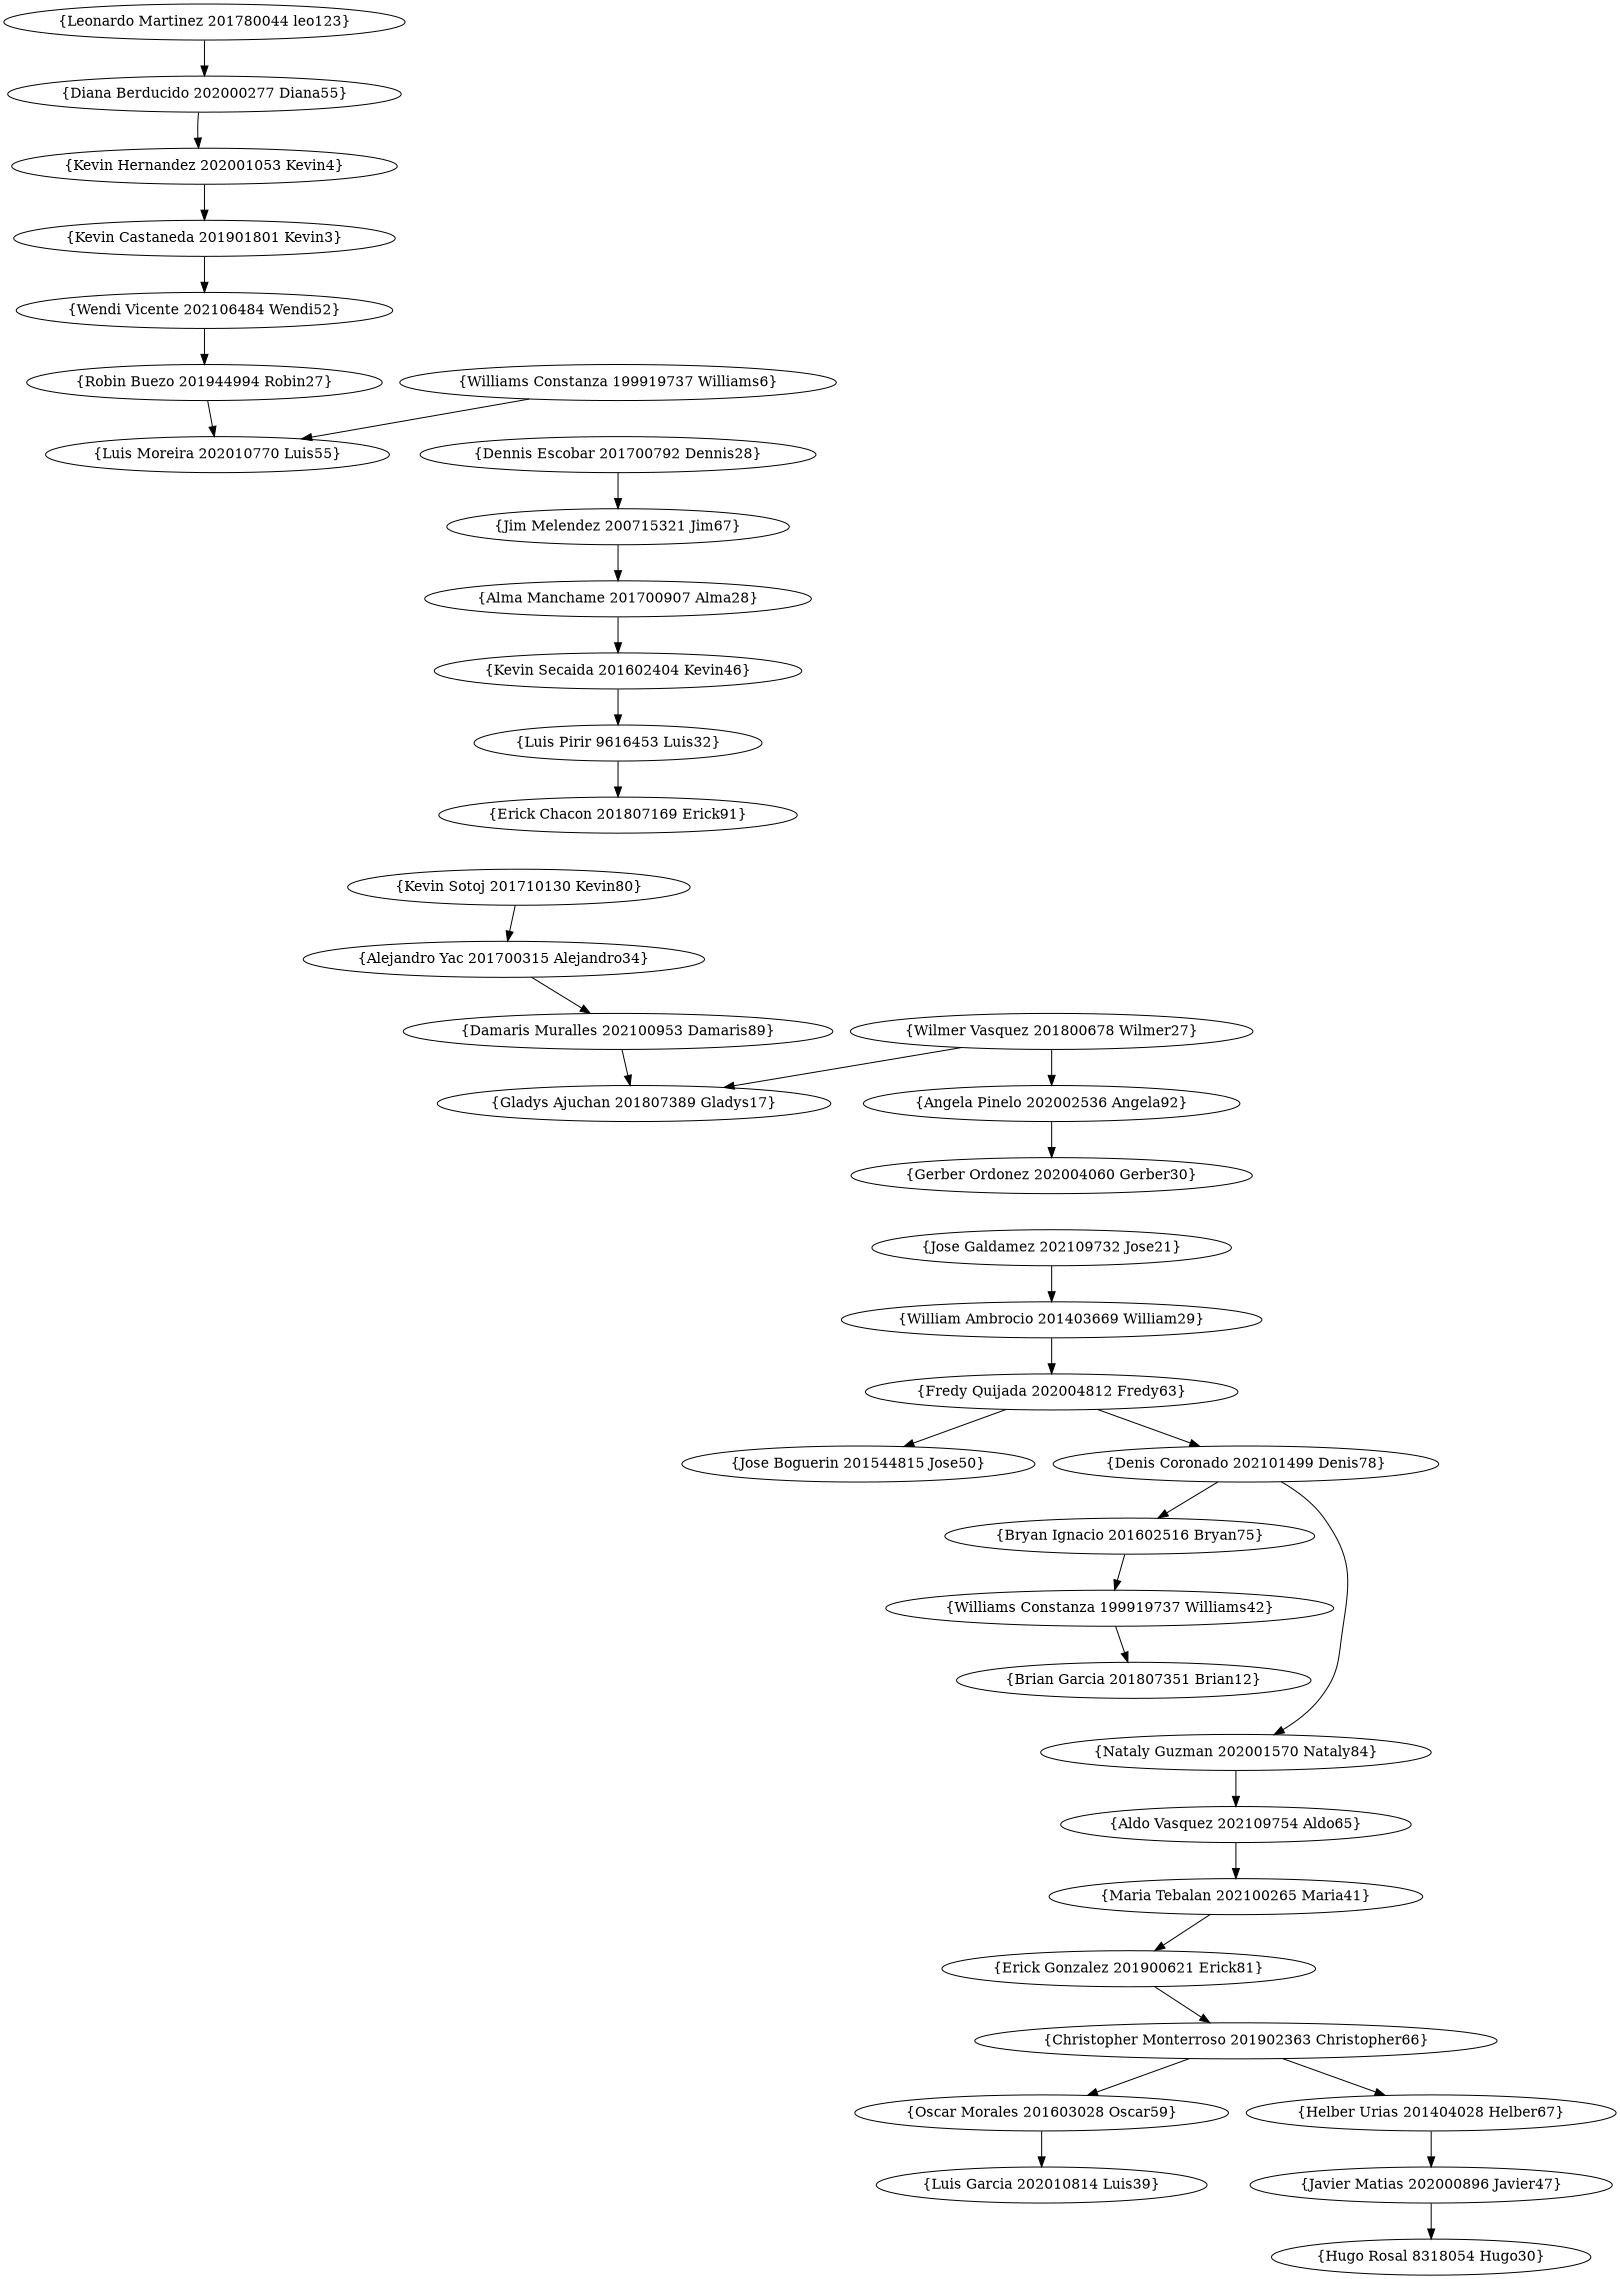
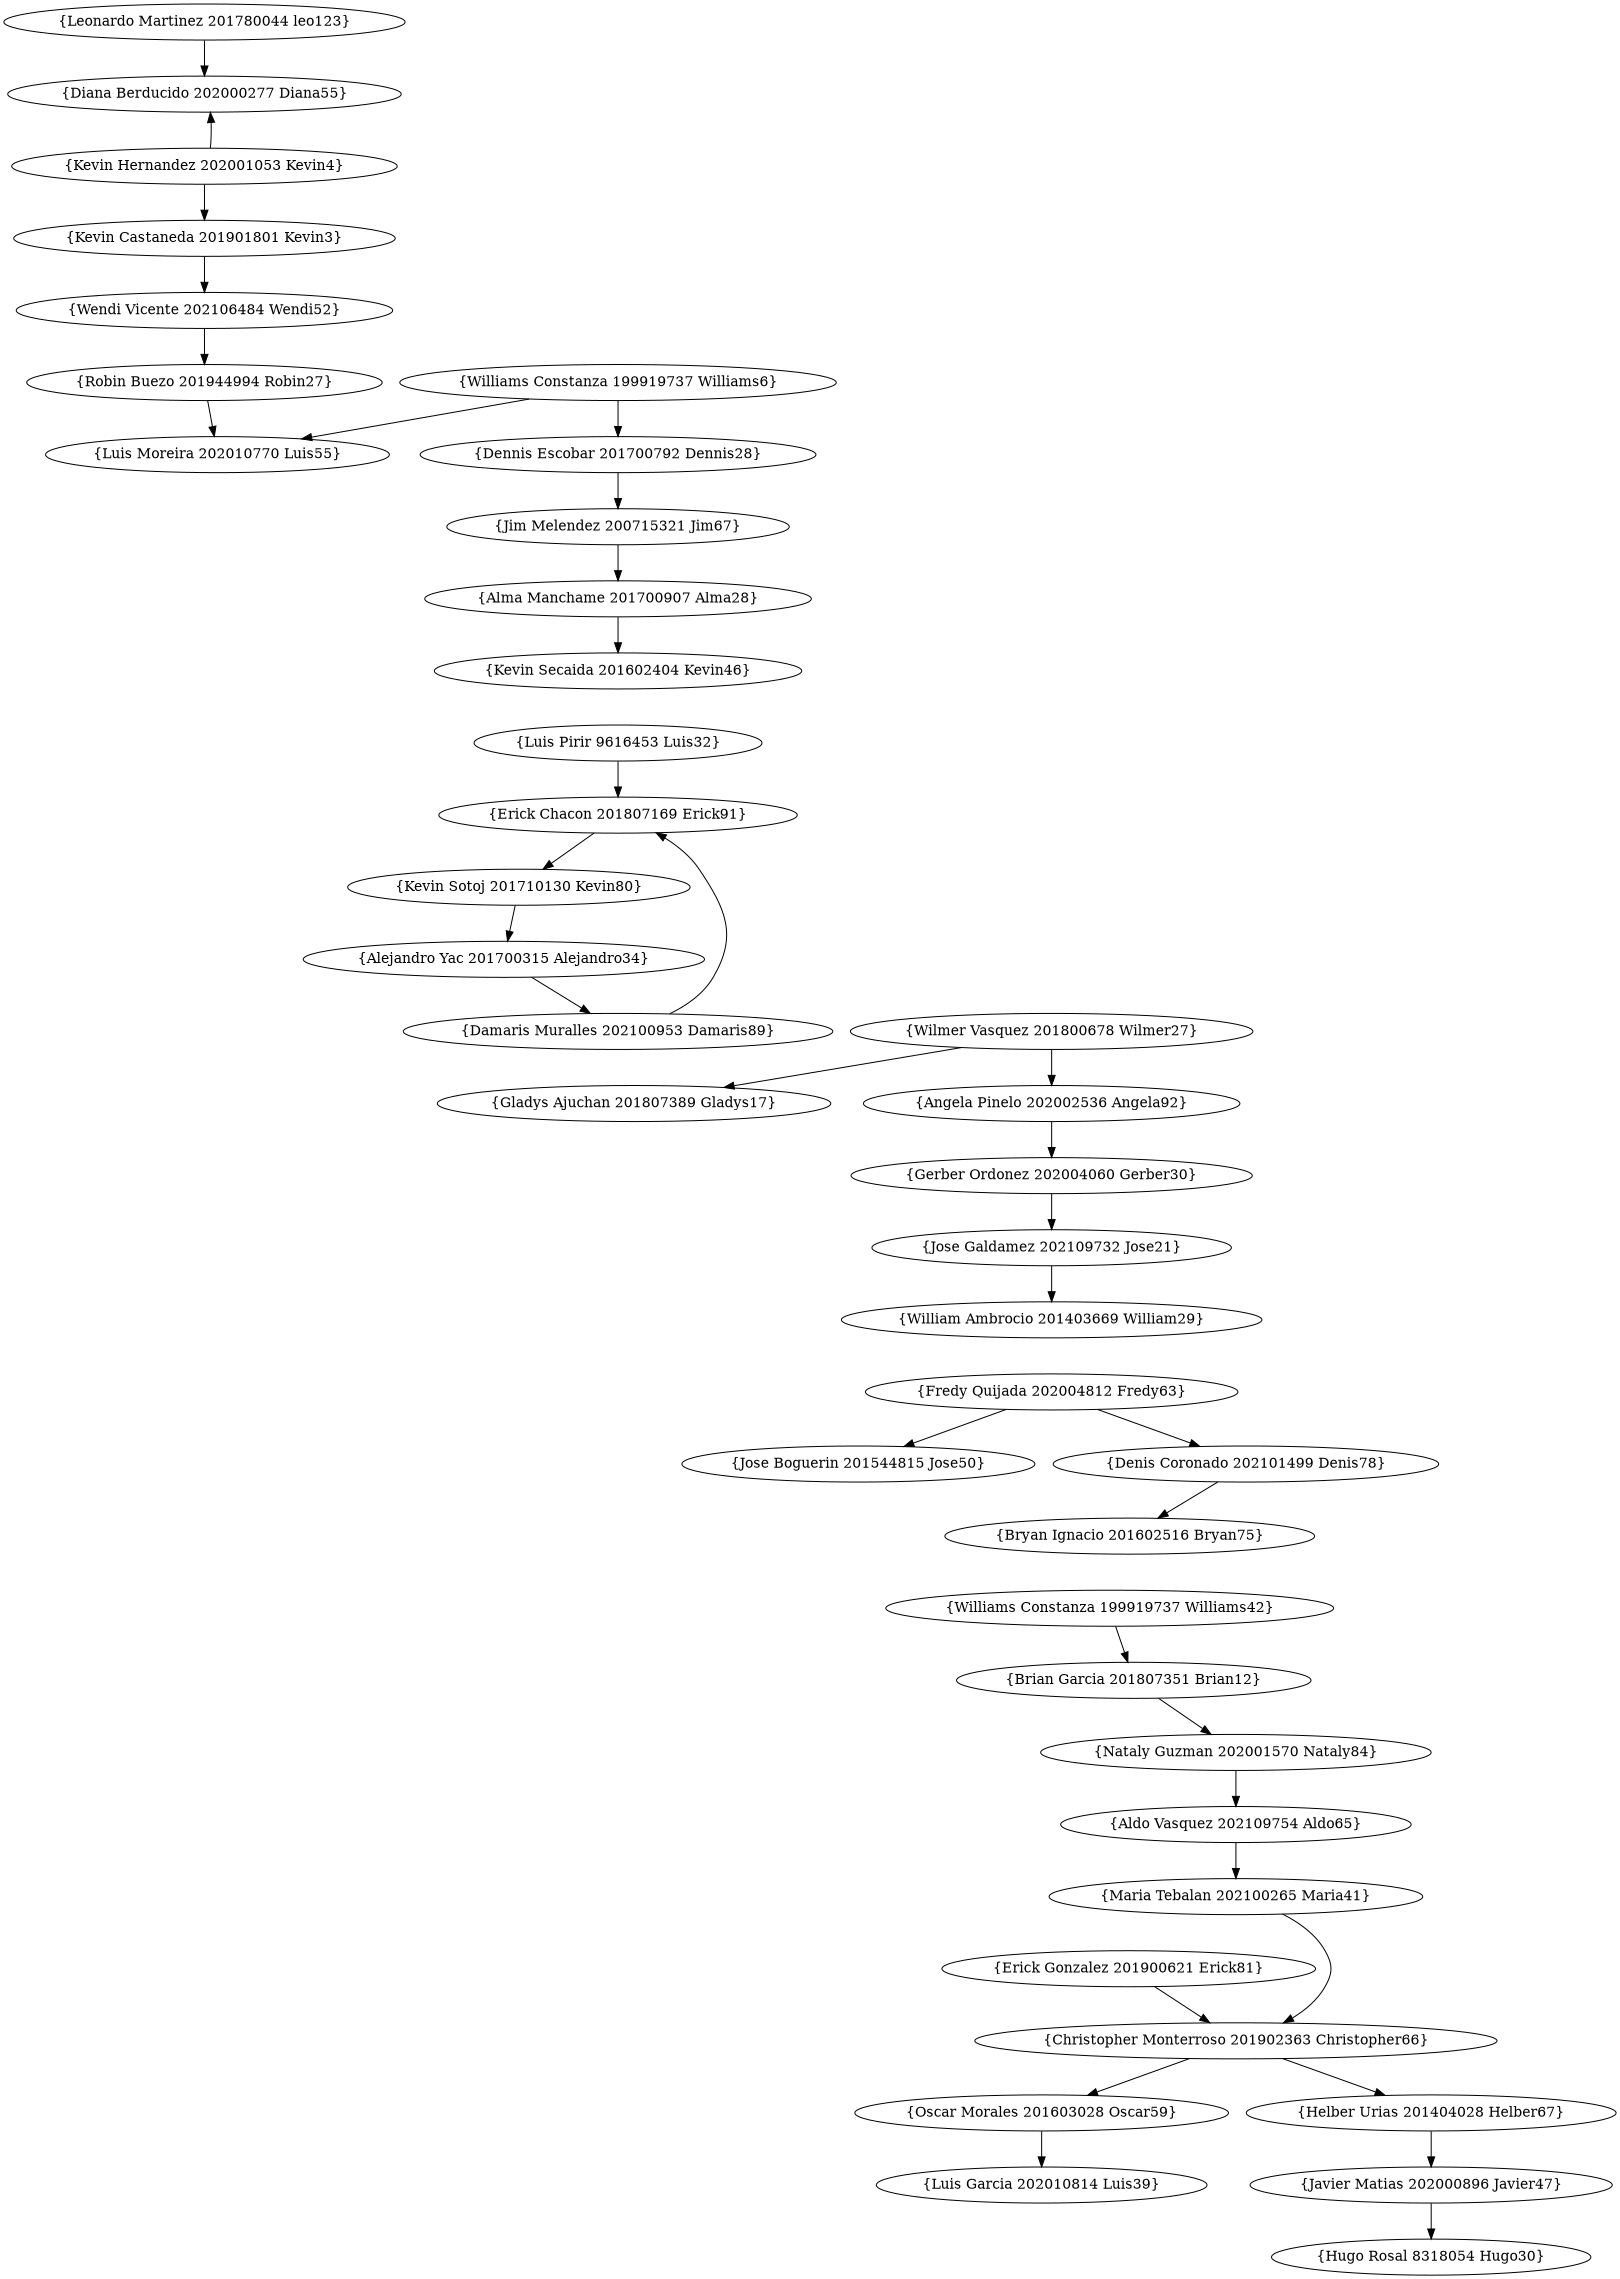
edge "{Diana Berducido 202000277 Diana55}" -> "{Kevin Hernandez 202001053 Kevin4}": reversed
edge "{Williams Constanza 199919737 Williams6}" -> "{Dennis Escobar 201700792 Dennis28}": added
edge "{Kevin Secaida 201602404 Kevin46}" -> "{Luis Pirir 9616453 Luis32}": removed
edge "{Erick Chacon 201807169 Erick91}" -> "{Kevin Sotoj 201710130 Kevin80}": added
edge "{Damaris Muralles 202100953 Damaris89}" -> "{Gladys Ajuchan 201807389 Gladys17}": now "{Damaris Muralles 202100953 Damaris89}" -> "{Erick Chacon 201807169 Erick91}"
edge "{Gerber Ordonez 202004060 Gerber30}" -> "{Jose Galdamez 202109732 Jose21}": added
edge "{William Ambrocio 201403669 William29}" -> "{Fredy Quijada 202004812 Fredy63}": removed
edge "{Bryan Ignacio 201602516 Bryan75}" -> "{Williams Constanza 199919737 Williams42}": removed
edge "{Denis Coronado 202101499 Denis78}" -> "{Nataly Guzman 202001570 Nataly84}": now "{Brian Garcia 201807351 Brian12}" -> "{Nataly Guzman 202001570 Nataly84}"
edge "{Maria Tebalan 202100265 Maria41}" -> "{Erick Gonzalez 201900621 Erick81}": now "{Maria Tebalan 202100265 Maria41}" -> "{Christopher Monterroso 201902363 Christopher66}"
